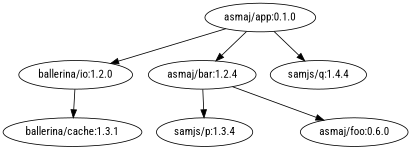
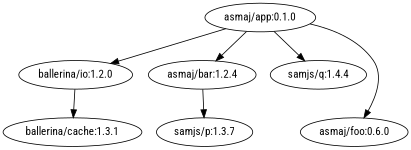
edge "asmaj/bar:1.2.4" -> "asmaj/foo:0.6.0": now "asmaj/app:0.1.0" -> "asmaj/foo:0.6.0"
node "samjs/p:1.3.4": label "samjs/p:1.3.4" -> "samjs/p:1.3.7"
